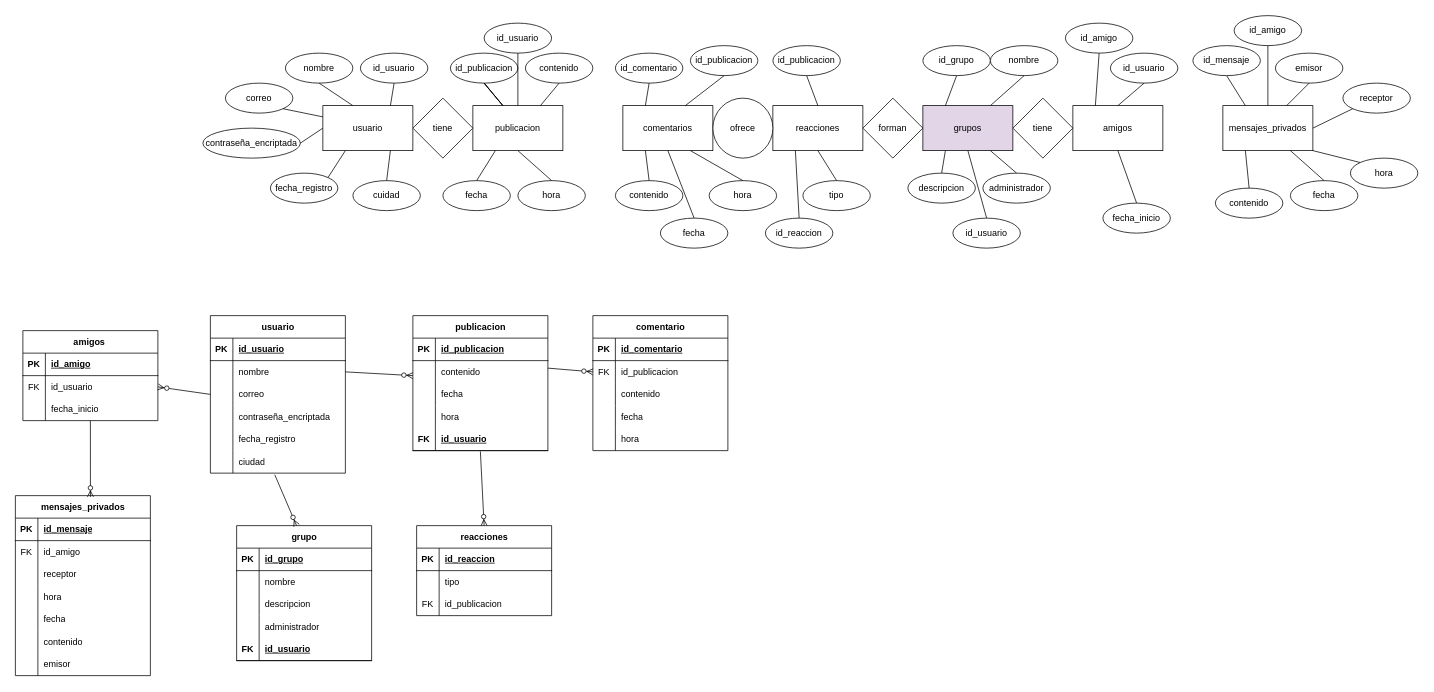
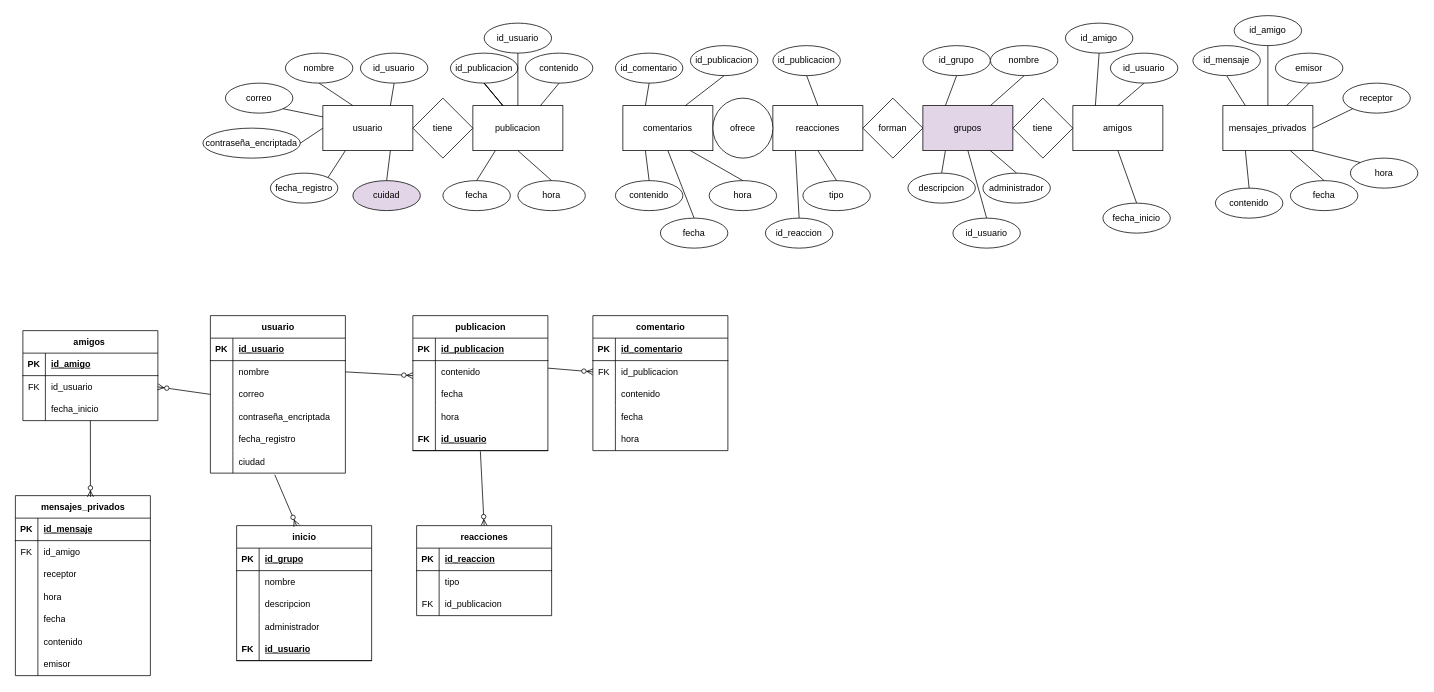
node "cuidad": fillcolor #ffffff -> #e1d5e7
node "grupo": label "grupo" -> "inicio"
